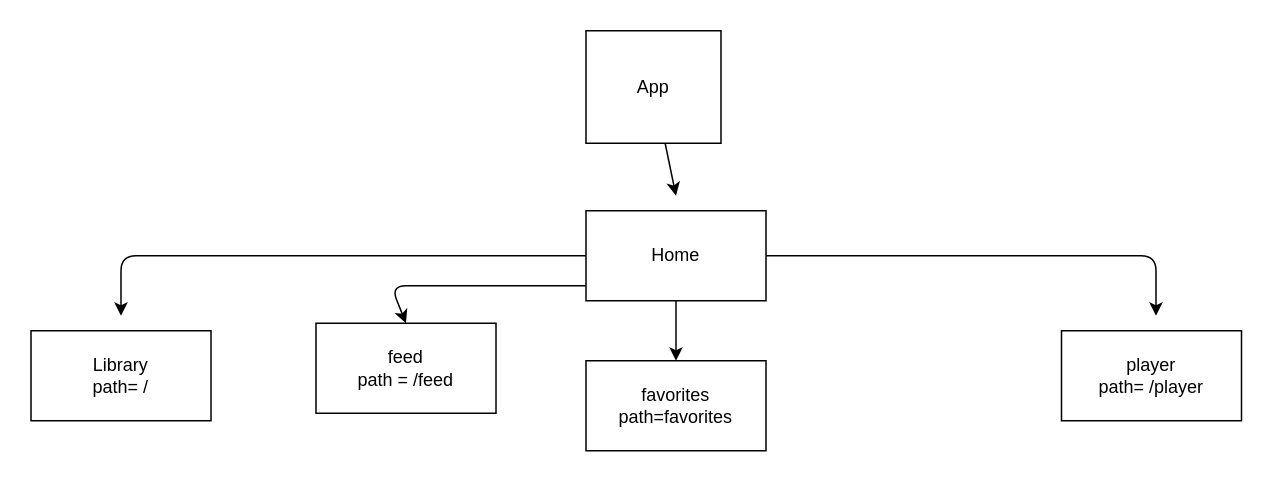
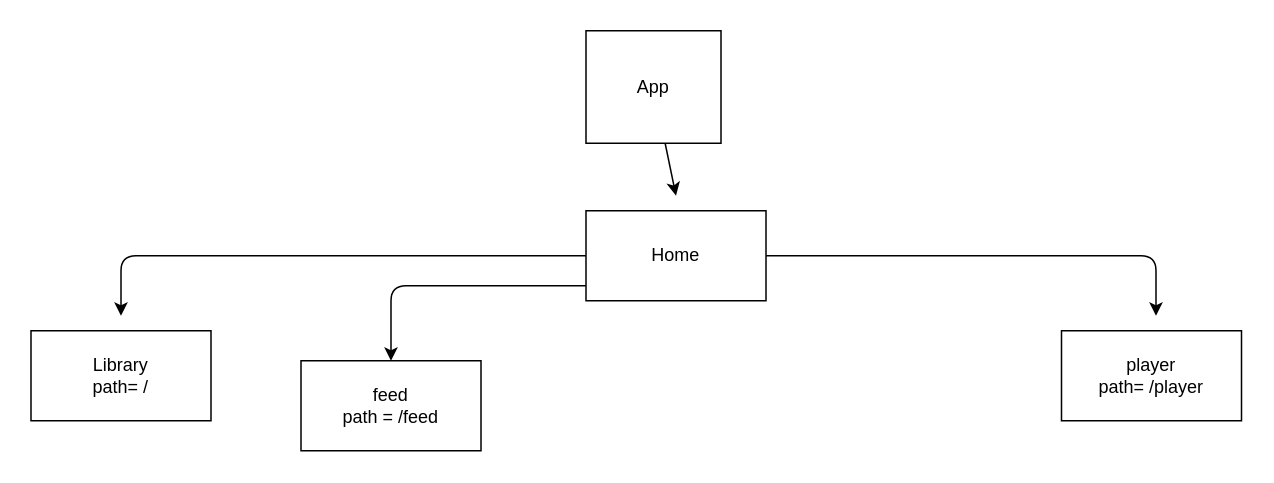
edge "Home" -> "favorites path=favorites": removed
node "feed path = /feed": moved (406, 368) -> (391, 406)
node "favorites path=favorites": removed
